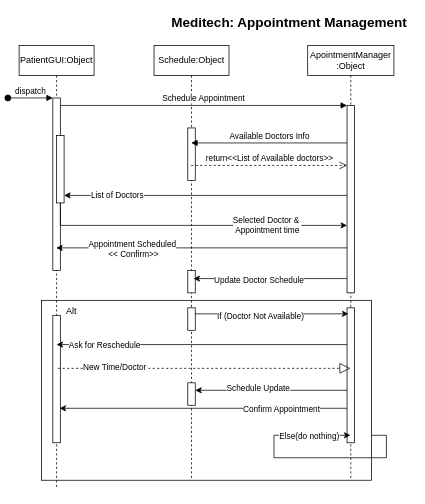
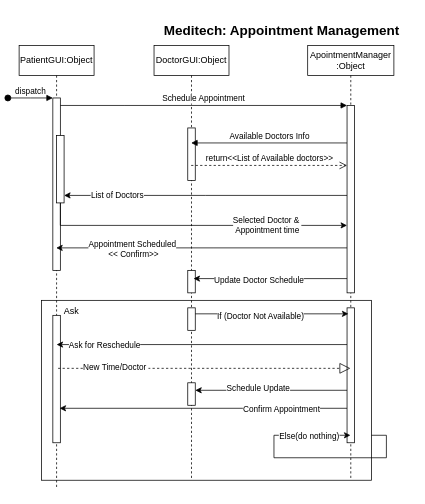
node "Meditech: Appointment Management": moved (289, 23) -> (282, 30)
node "Schedule:Object": label "Schedule:Object" -> "DoctorGUI:Object"
node "Alt": label "Alt" -> "Ask"
